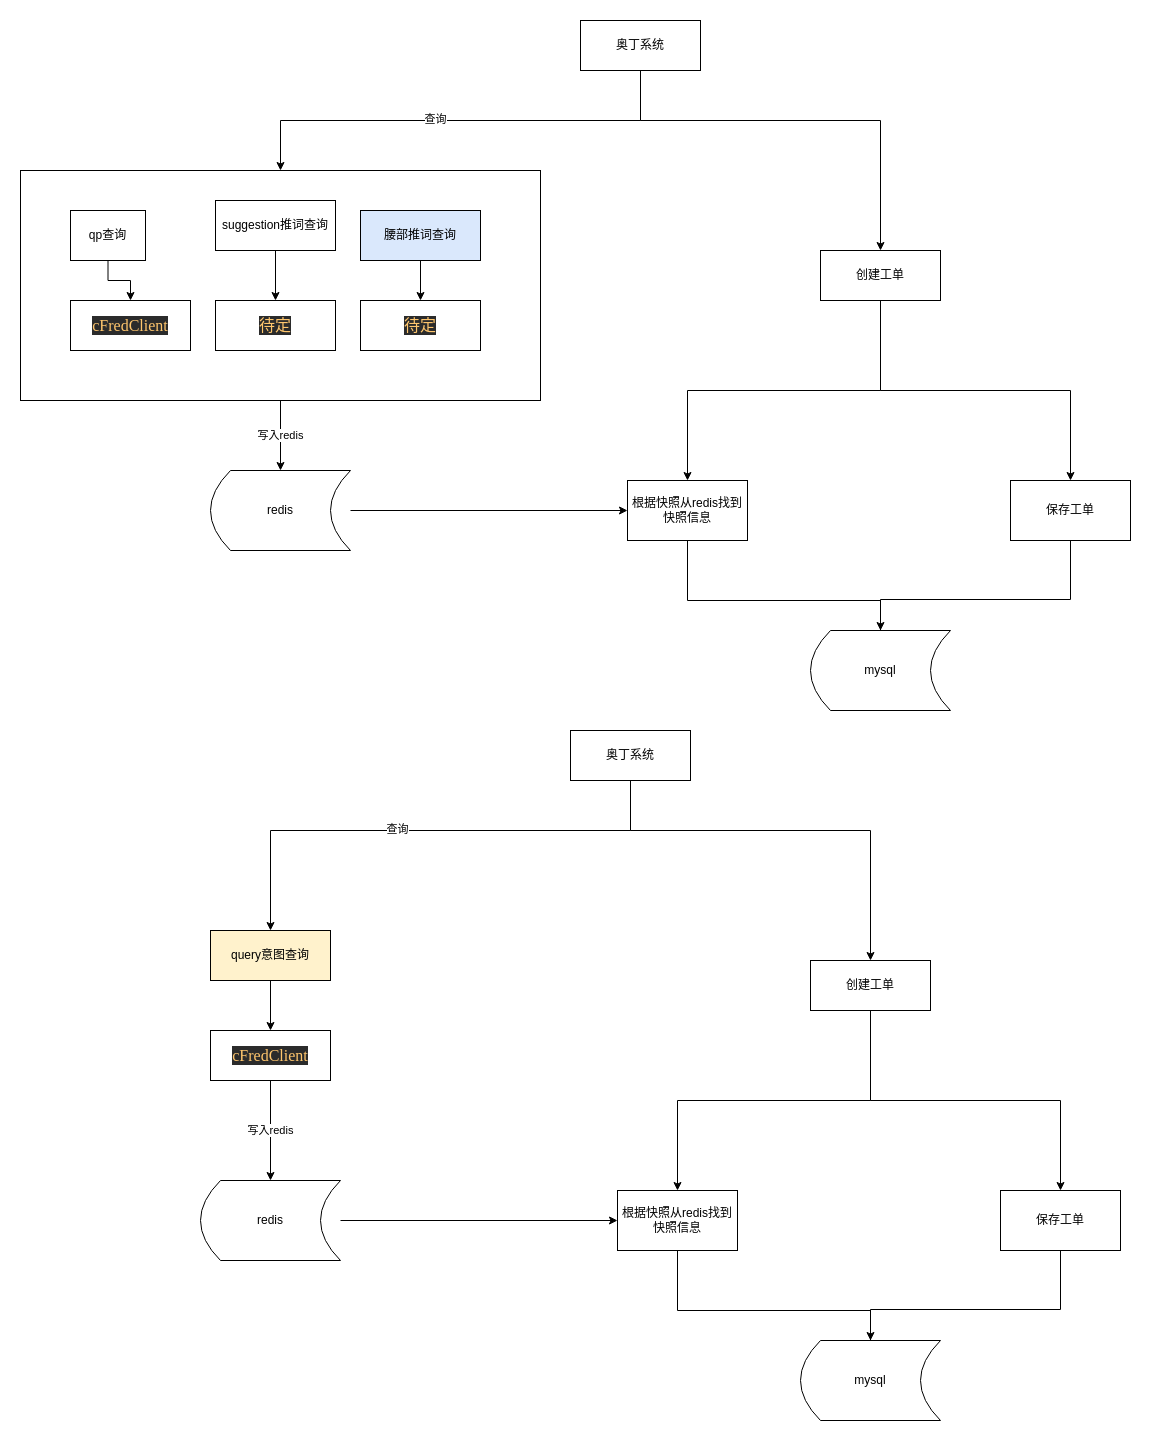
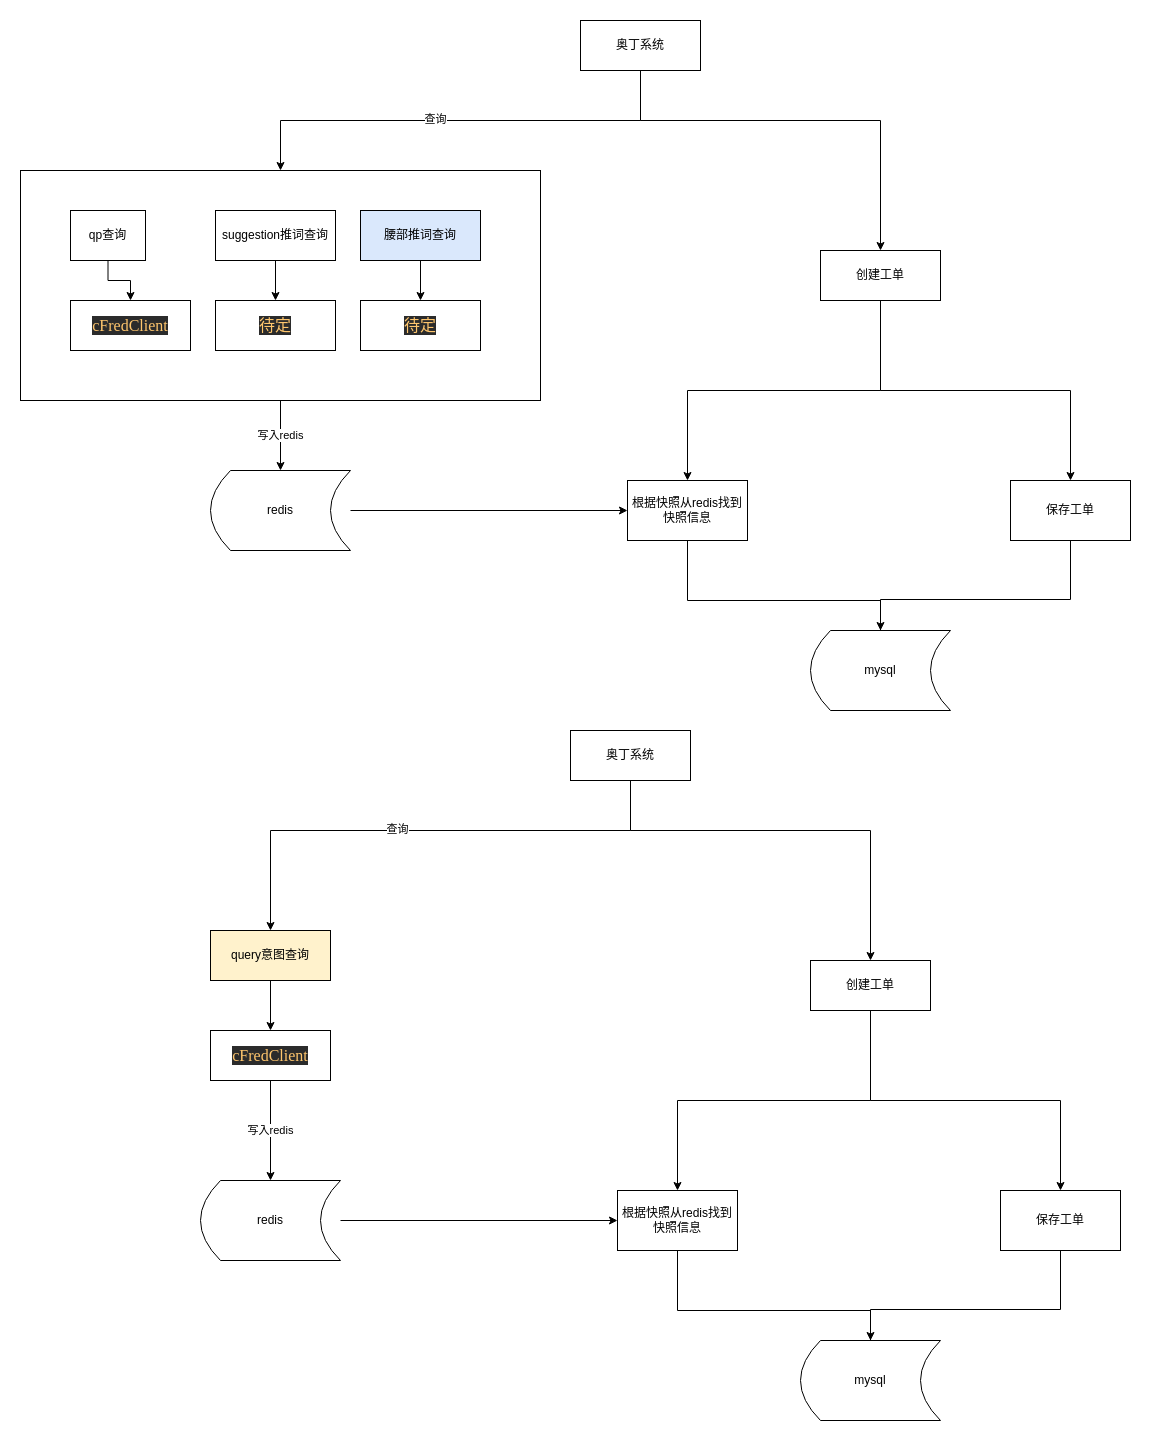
node "suggestion推词查询": moved (276, 226) -> (276, 236)
